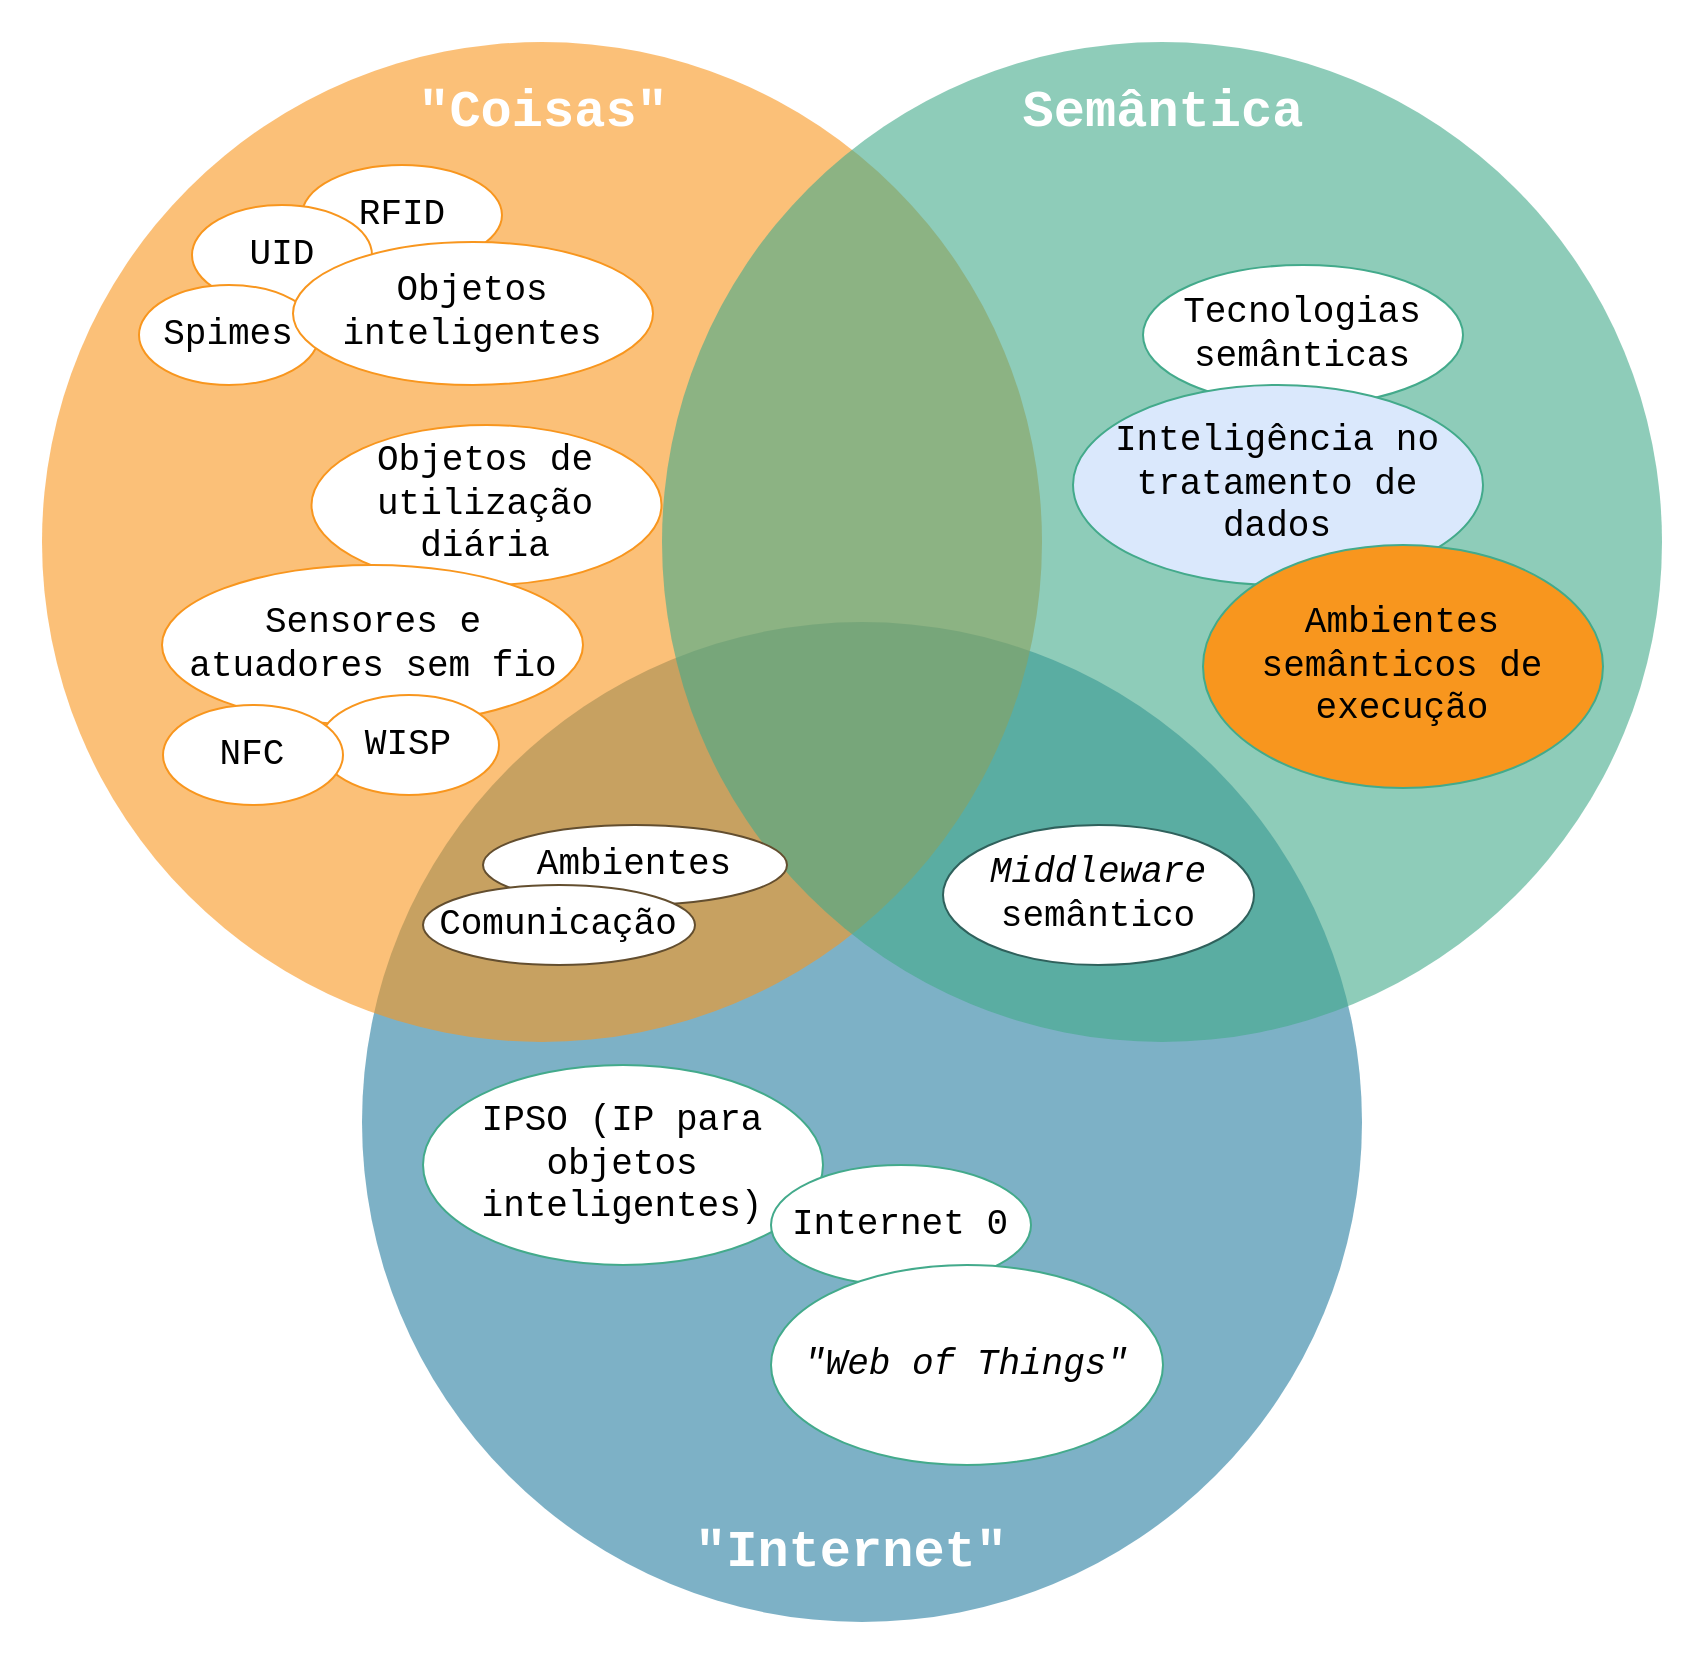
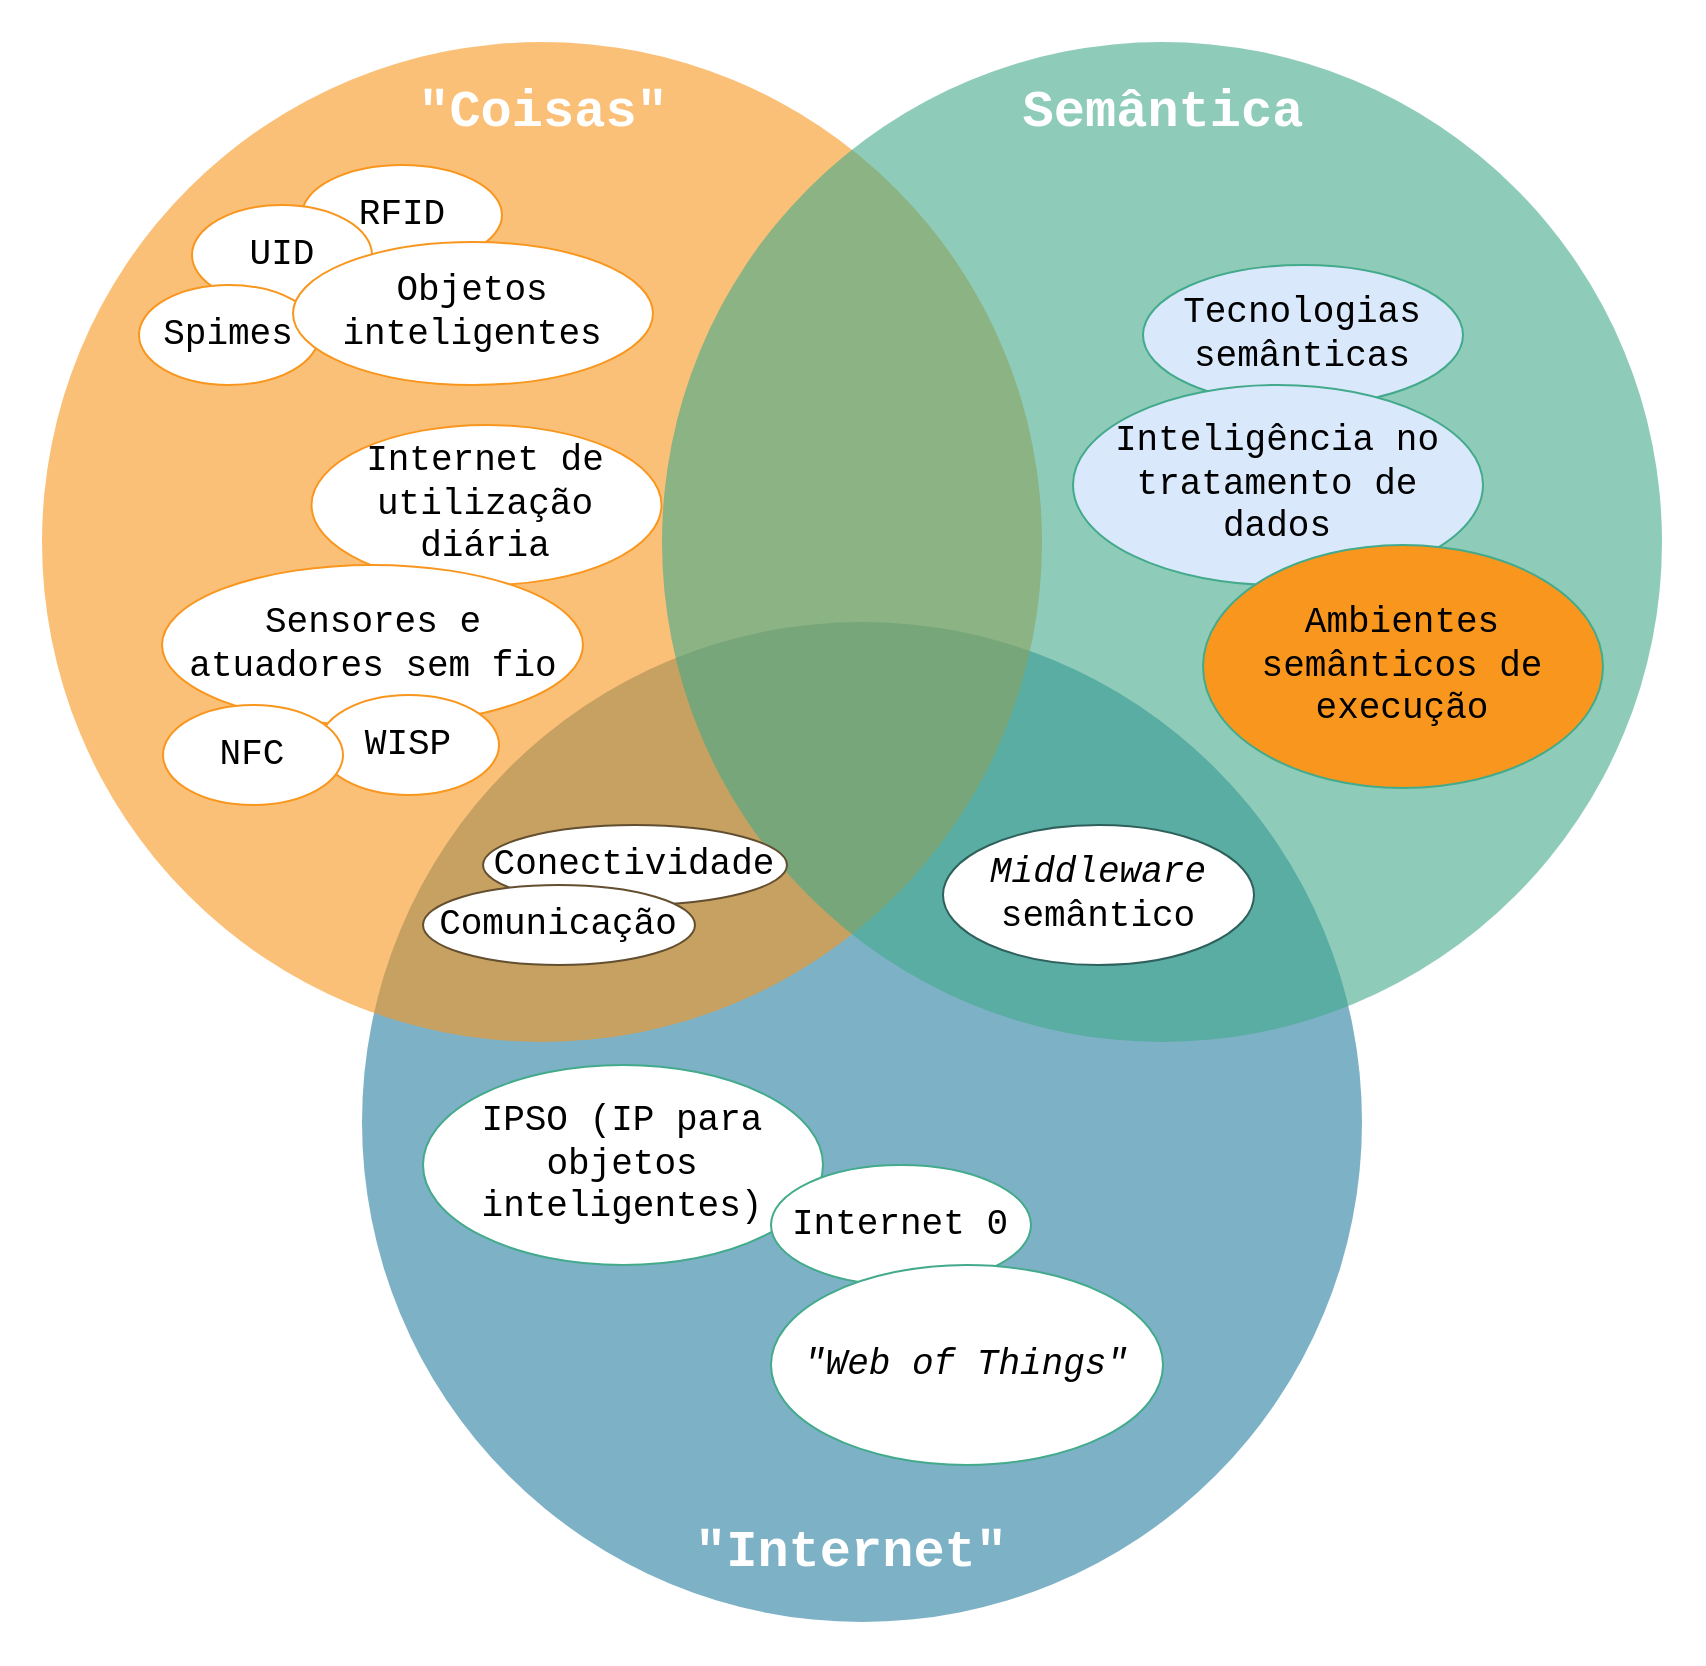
node "Tecnologias semânticas": fillcolor #ffffff -> #dae8fc
node "Objetos de utilização diária": label "Objetos de utilização diária" -> "Internet de utilização diária"
node "Ambientes": label "Ambientes" -> "Conectividade"
